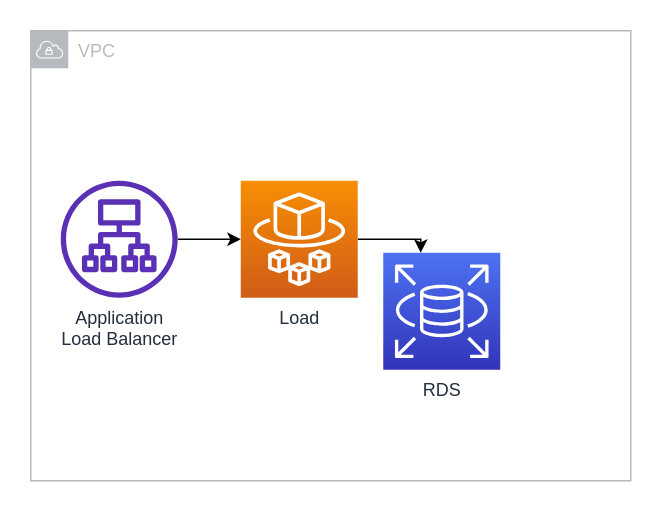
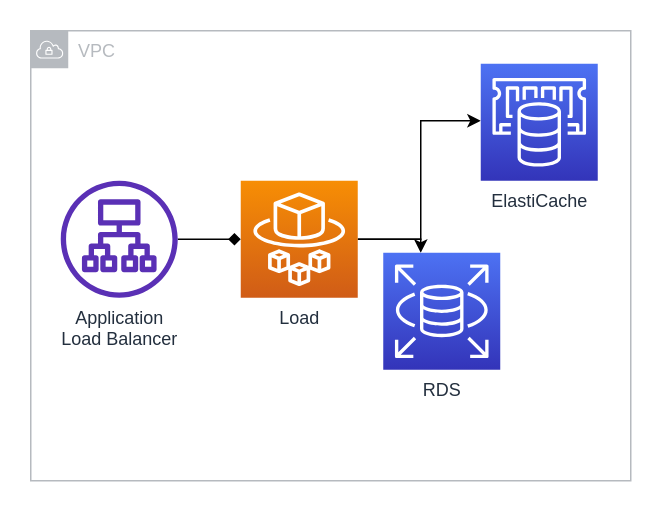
node "ElastiCache": added
edge "Load" -> "ElastiCache": added
edge "Application Load Balancer" -> "Load": arrowhead classic -> diamond
